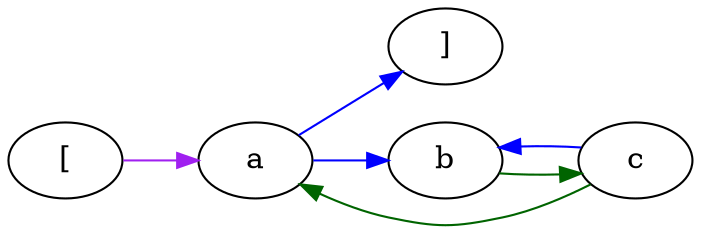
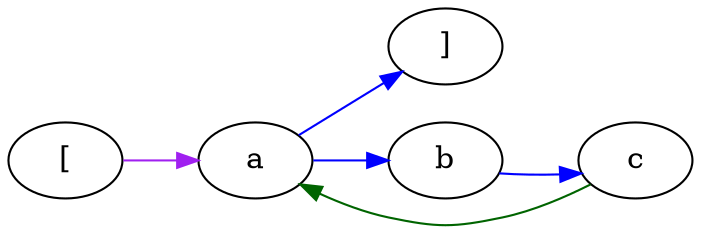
edge "c" -> "b": removed
edge "b" -> "c": color darkgreen -> blue
